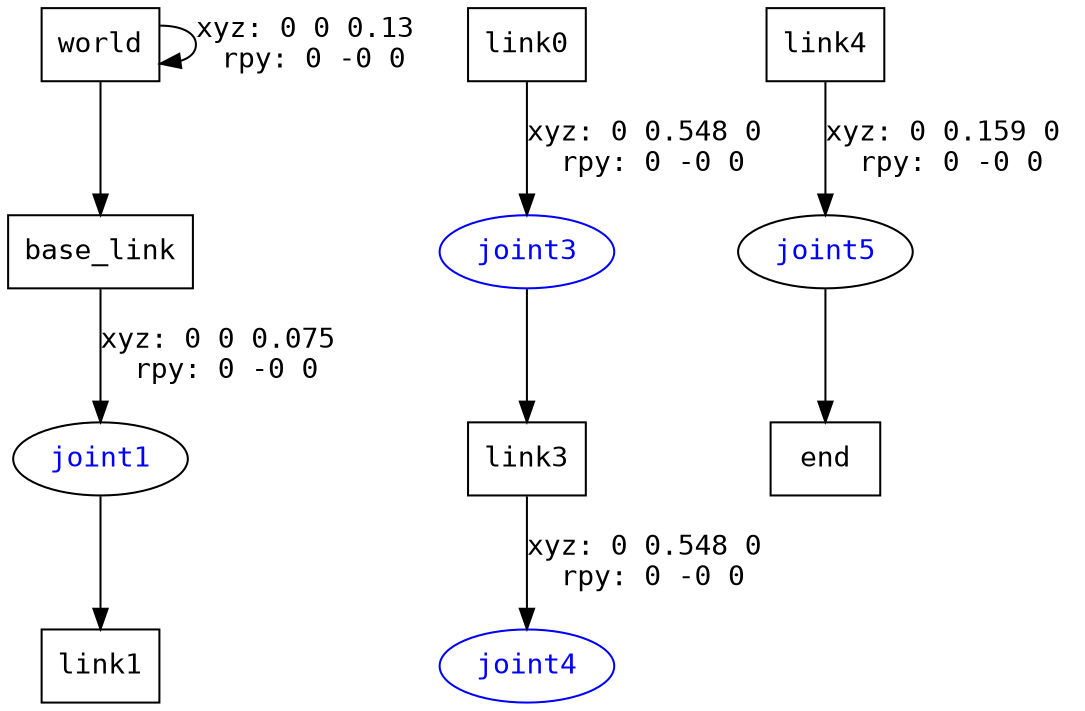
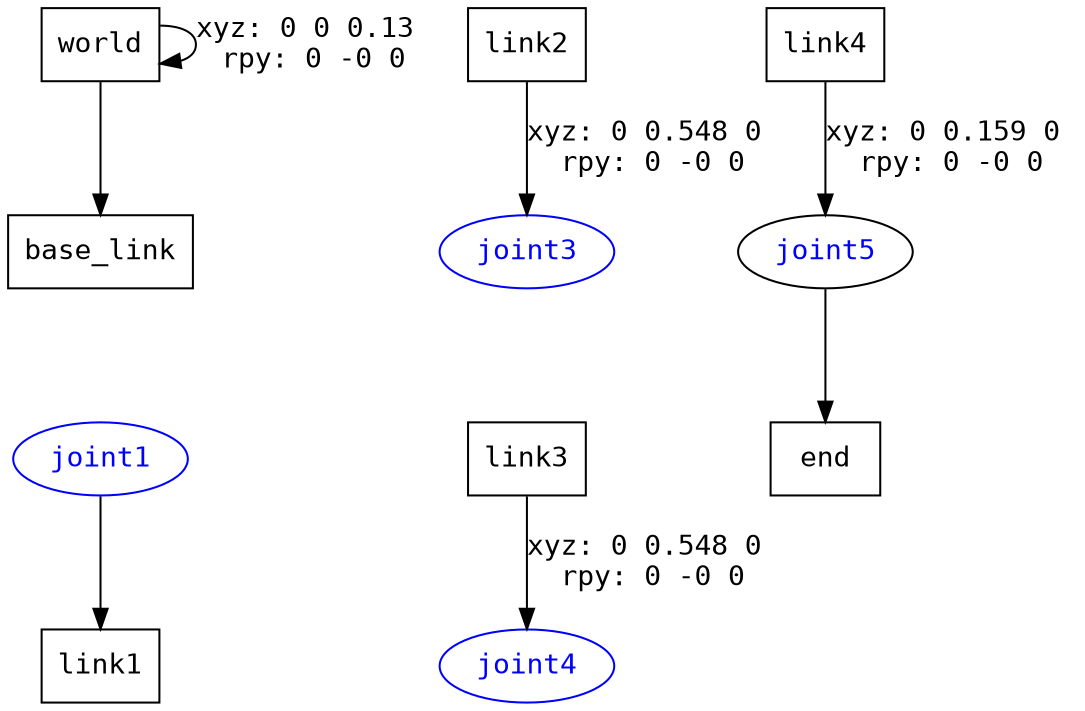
node "link0": label "link0" -> "link2"
edge "base_link" -> "joint1": removed, label "xyz: 0 0 0.075 rpy: 0 -0 0"
edge "joint3" -> "link3": removed
node "joint1": color black -> blue
